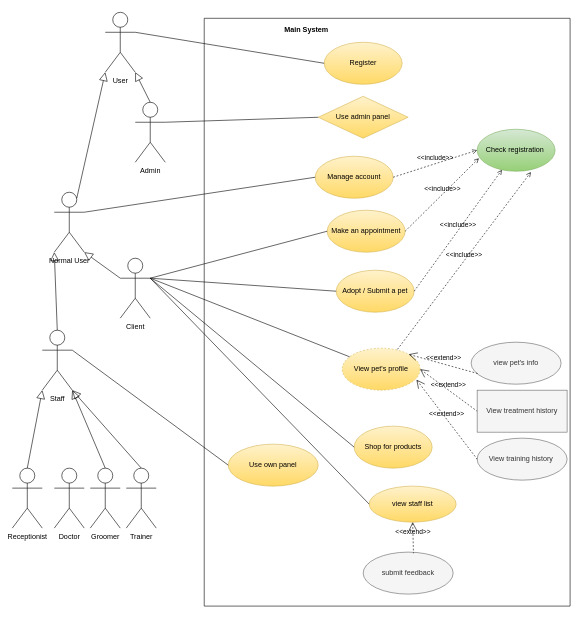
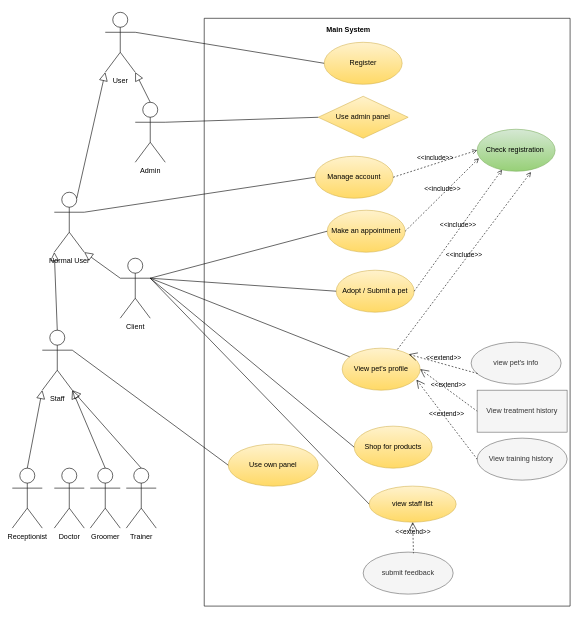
node "Main System": moved (306, 30) -> (348, 30)
node "View pet's profile": style dashed -> solid
